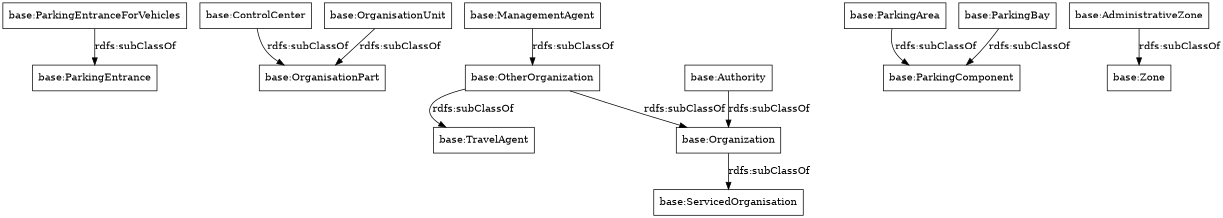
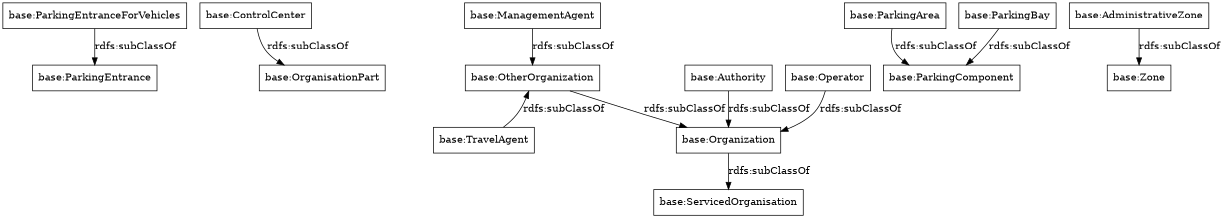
node "base:OrganisationUnit": removed
node "base:Operator": added
edge "base:OtherOrganization" -> "base:TravelAgent": reversed
